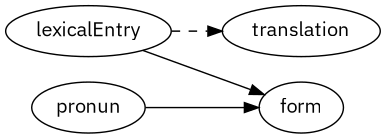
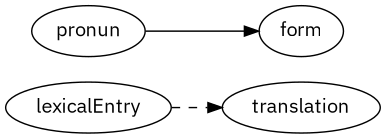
edge "lexicalEntry" -> "form": removed
